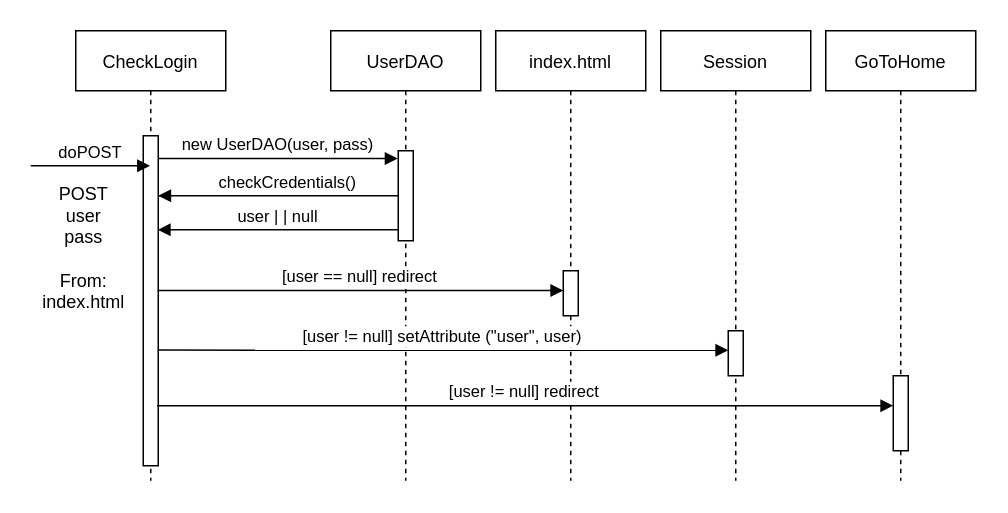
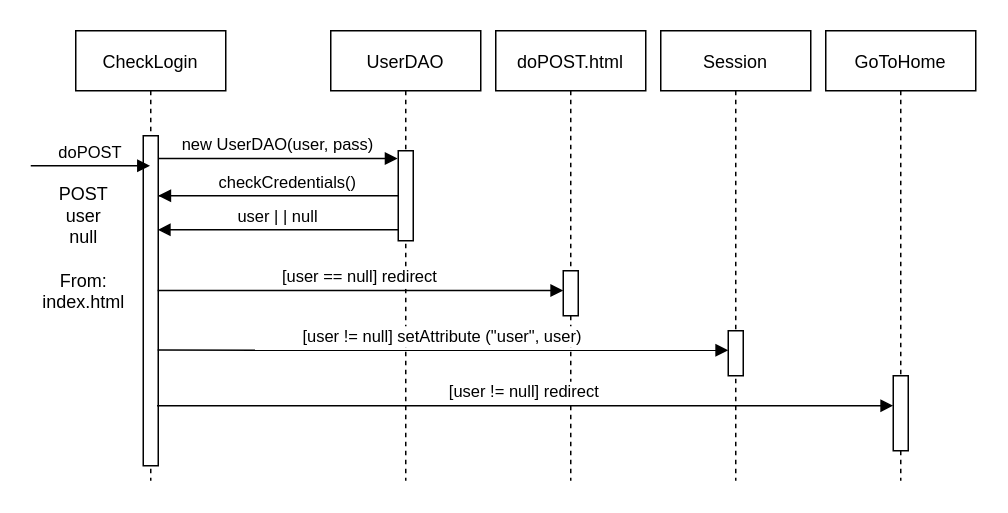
node "index.html": label "index.html" -> "doPOST.html"
node "POST user pass From: index.html": label "POST user pass From: index.html" -> "POST user null From: index.html"
